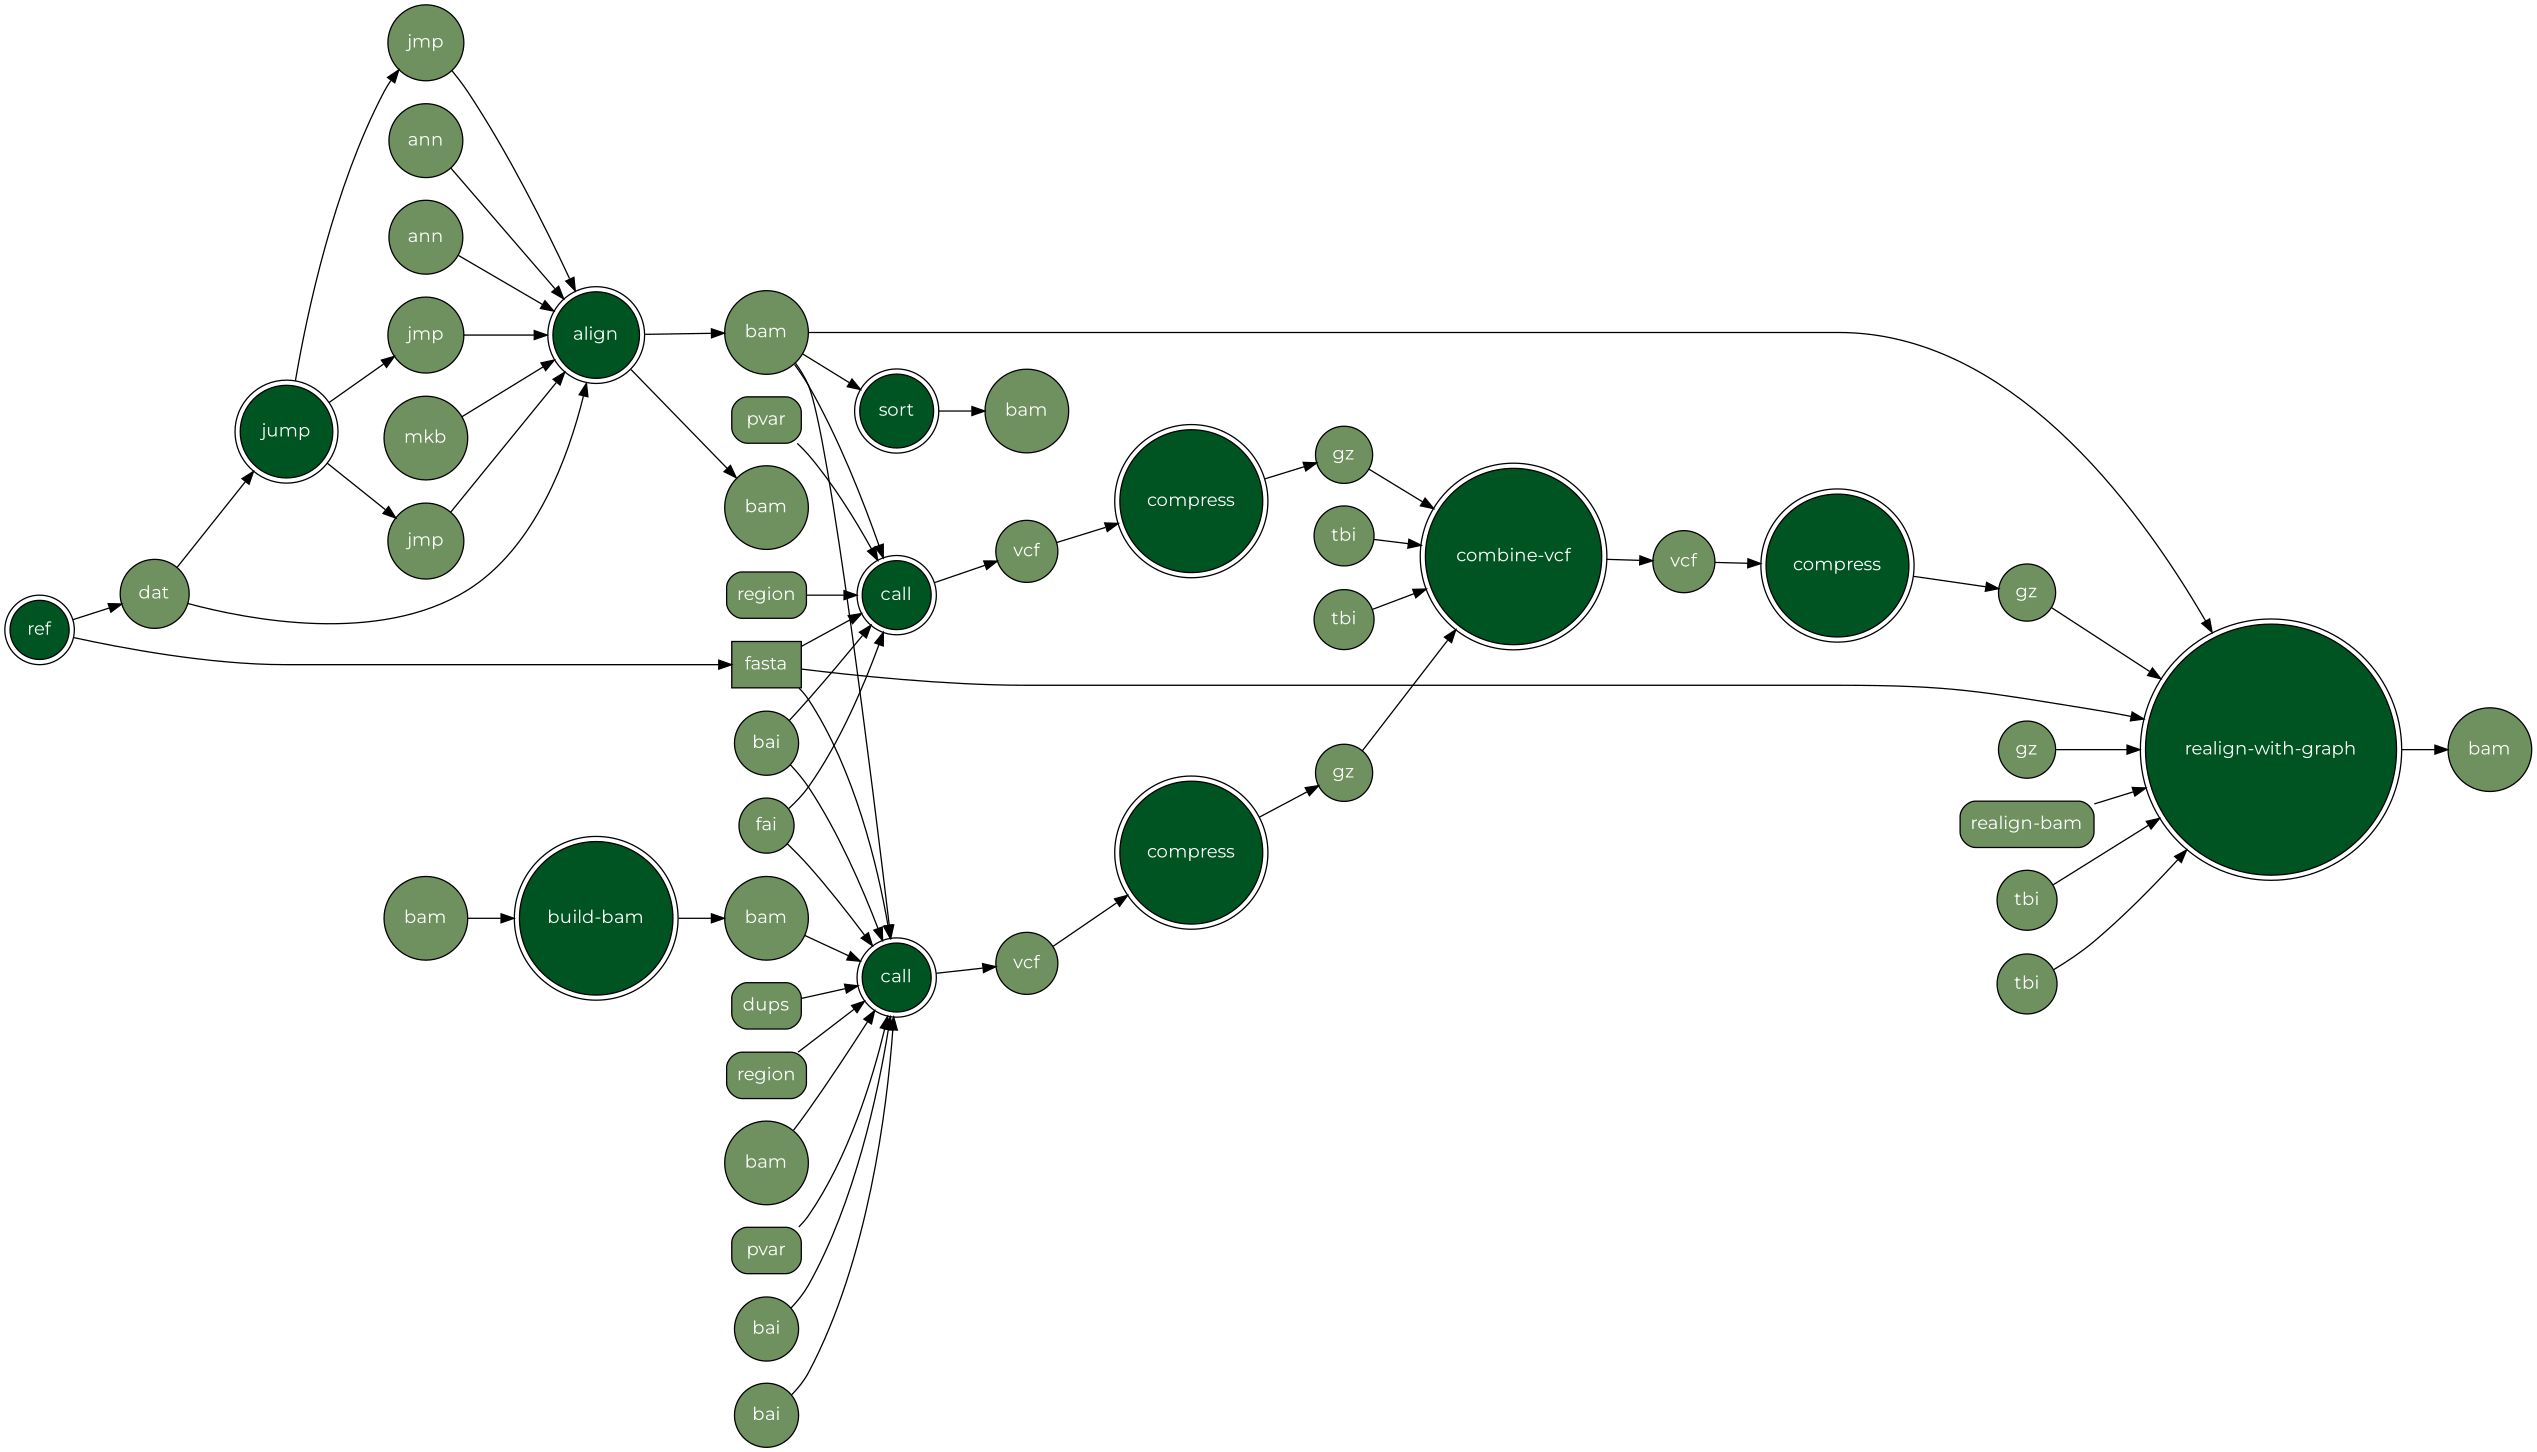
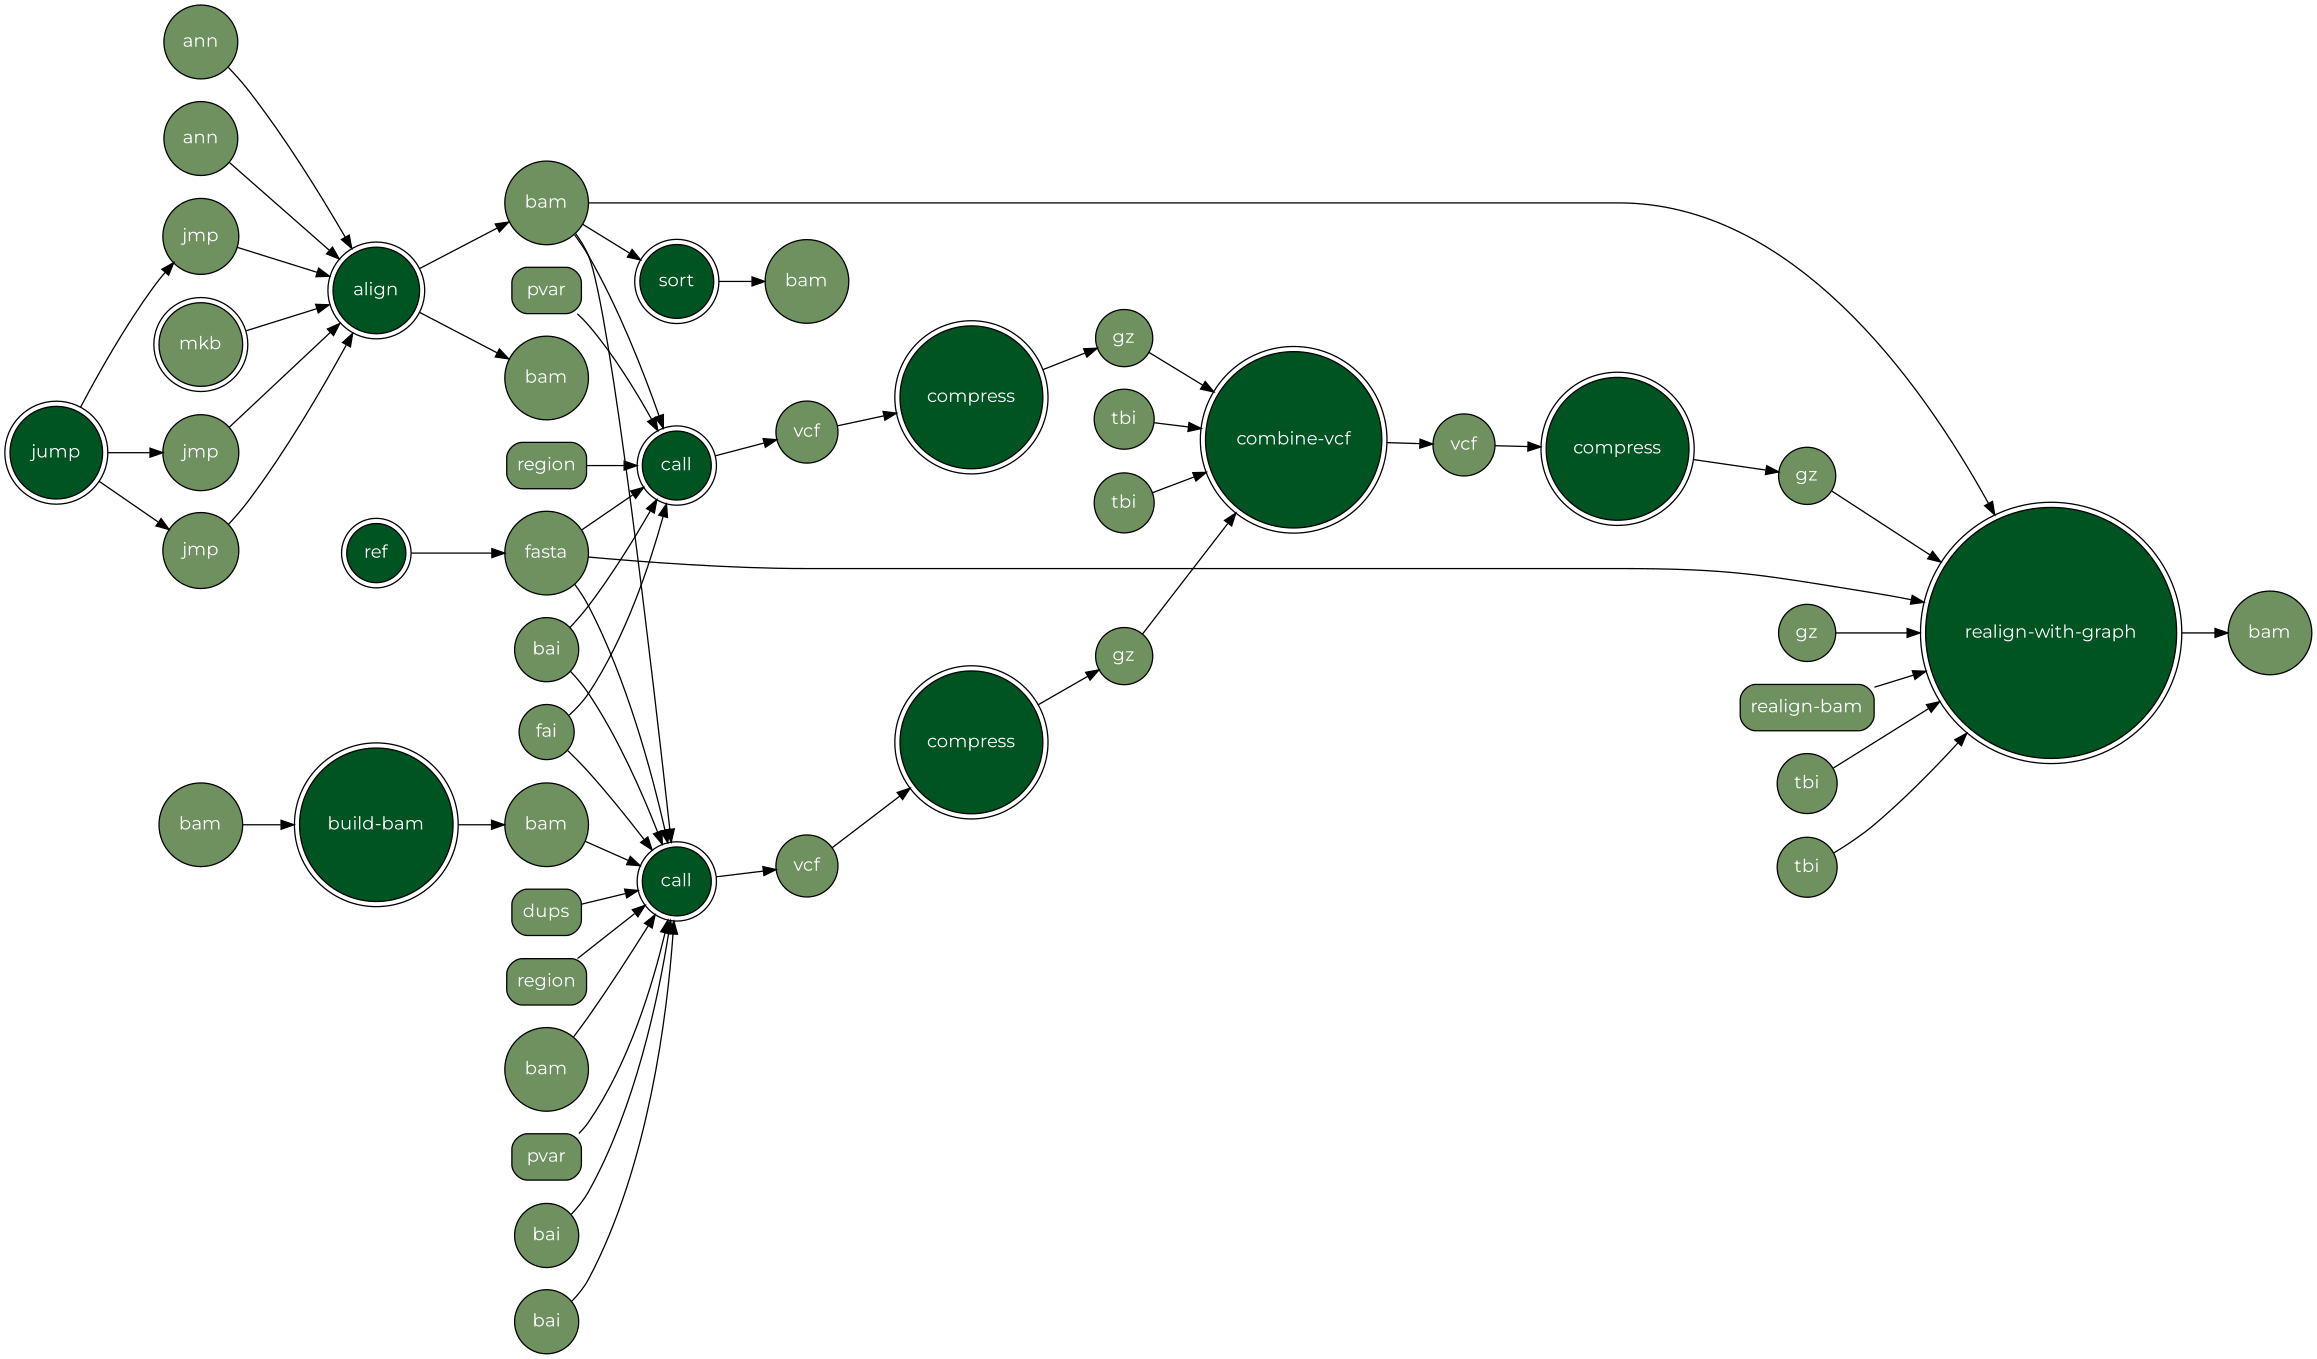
node "mkb": shape circle -> doublecircle
node "dat": removed
node "fasta": shape box -> circle
